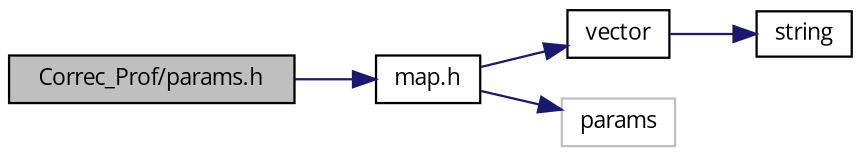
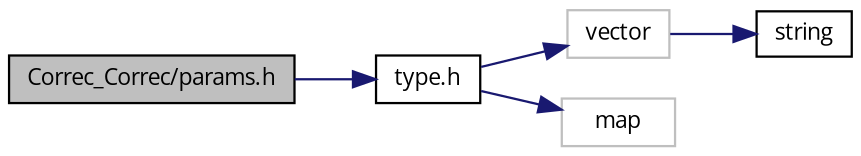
node "vector": color black -> grey75
node "Correc_Prof/params.h": label "Correc_Prof/params.h" -> "Correc_Correc/params.h"
node "map.h": label "map.h" -> "type.h"
node "params": label "params" -> "map"
